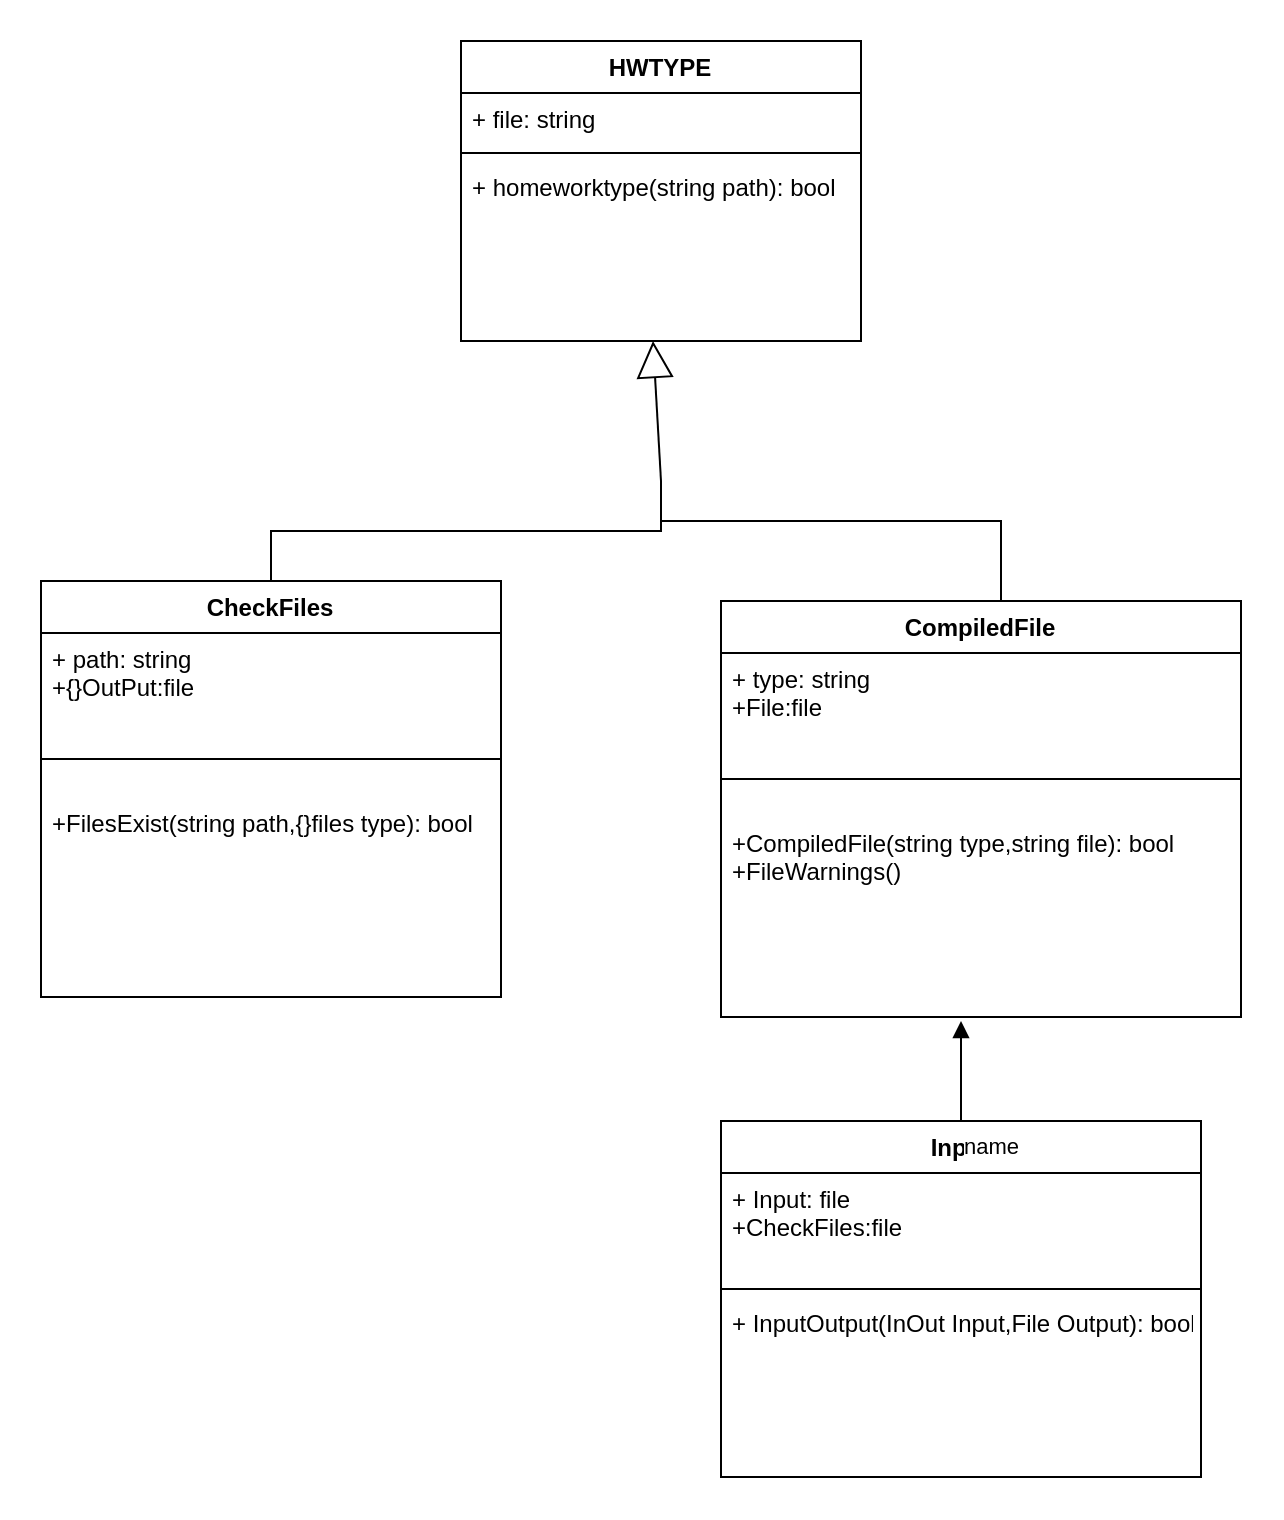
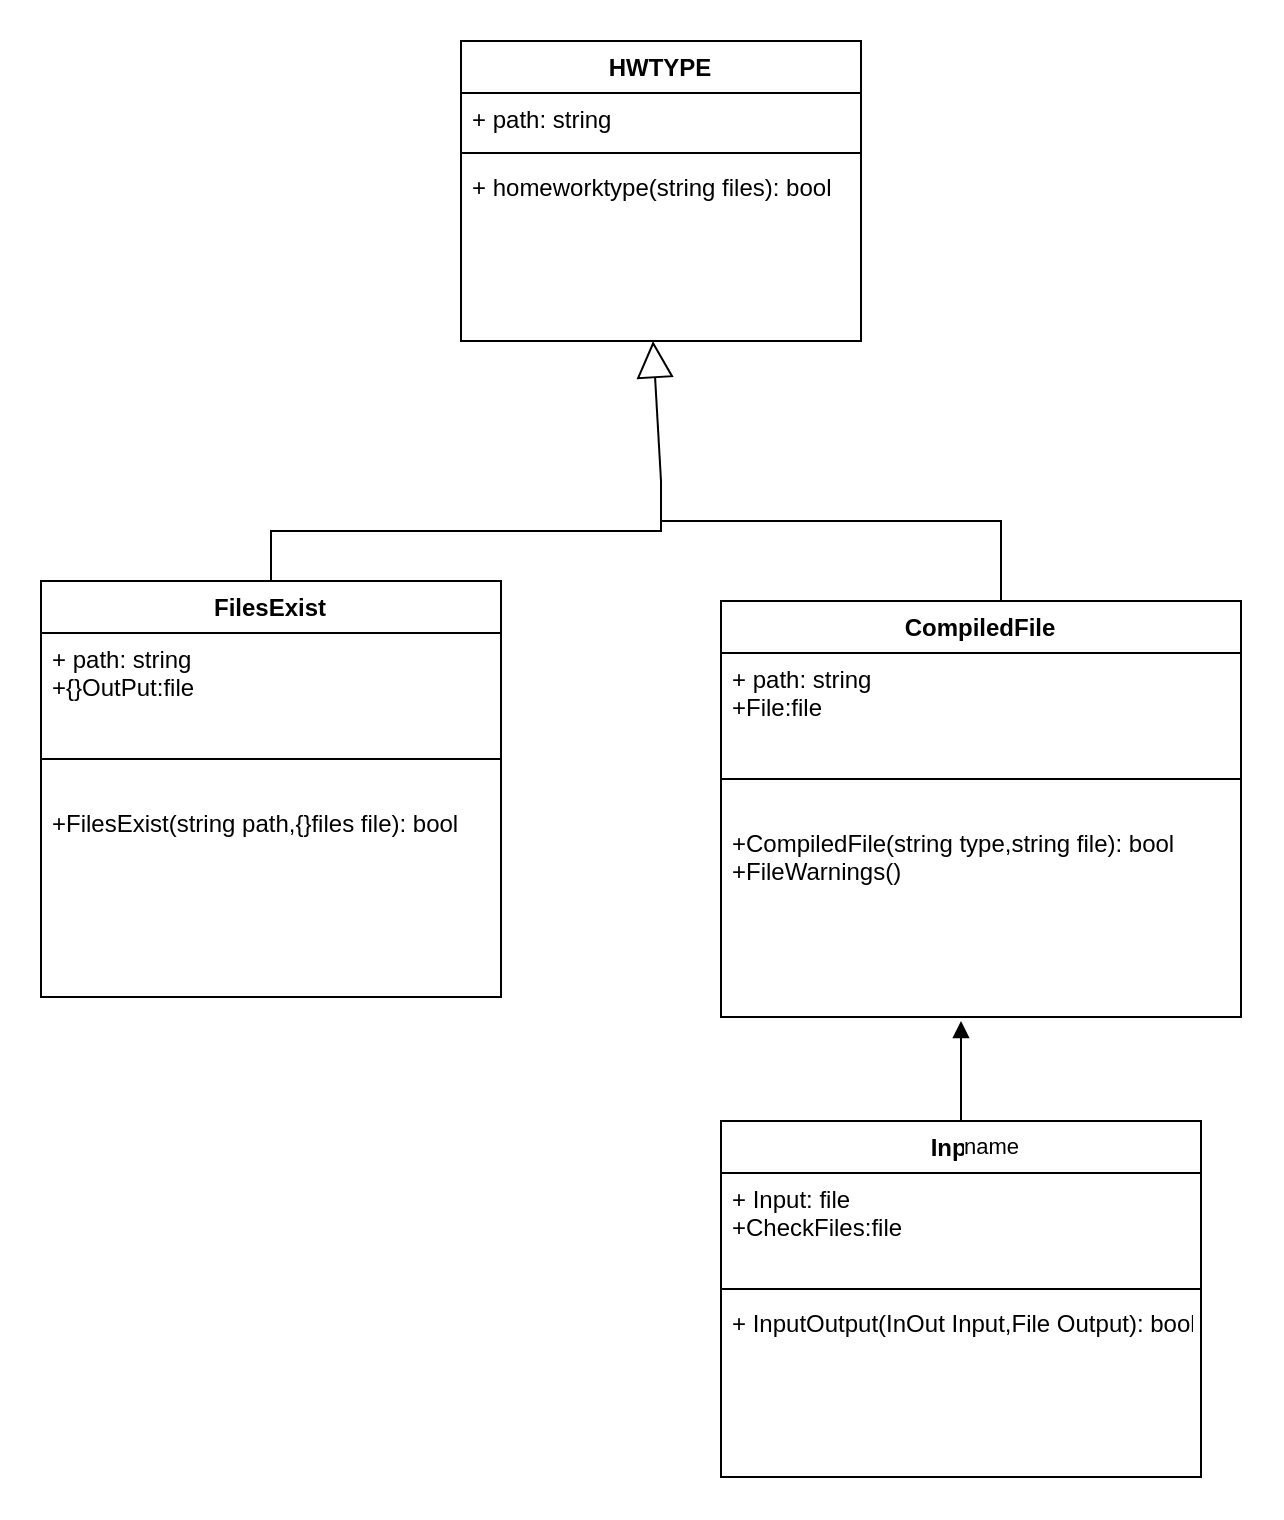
node "+ file: string": label "+ file: string" -> "+ path: string"
node "+ homeworktype(string path): bool": label "+ homeworktype(string path): bool" -> "+ homeworktype(string files): bool"
node "CheckFiles": label "CheckFiles" -> "FilesExist"
node "+ type: string +File:file": label "+ type: string +File:file" -> "+ path: string +File:file"
node "+FilesExist(string path,{}files type): bool": label "+FilesExist(string path,{}files type): bool" -> "+FilesExist(string path,{}files file): bool"
